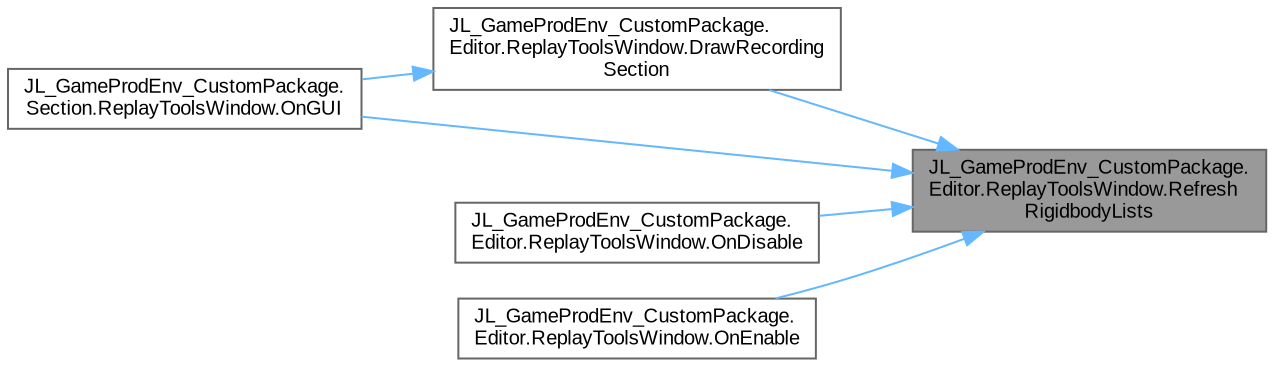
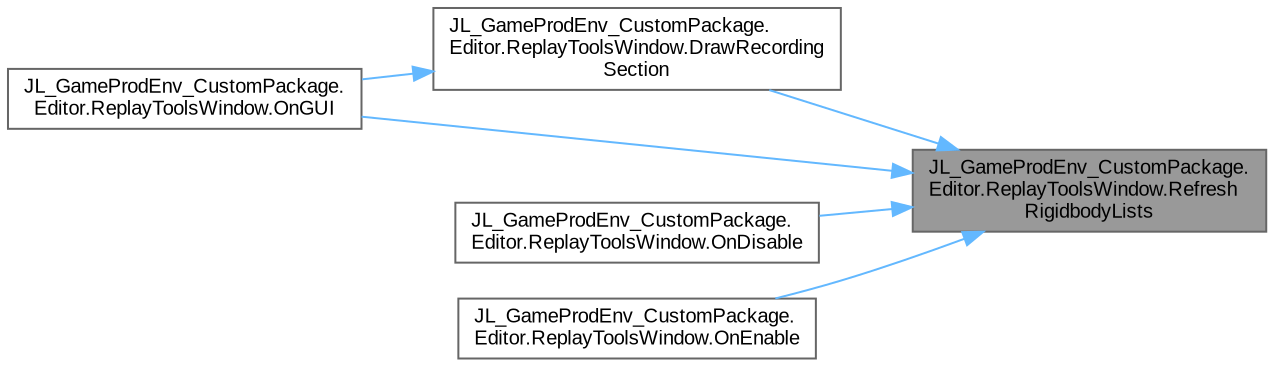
node "JL_GameProdEnv_CustomPackage. Section.ReplayToolsWindow.OnGUI": label "JL_GameProdEnv_CustomPackage. Section.ReplayToolsWindow.OnGUI" -> "JL_GameProdEnv_CustomPackage. Editor.ReplayToolsWindow.OnGUI"
